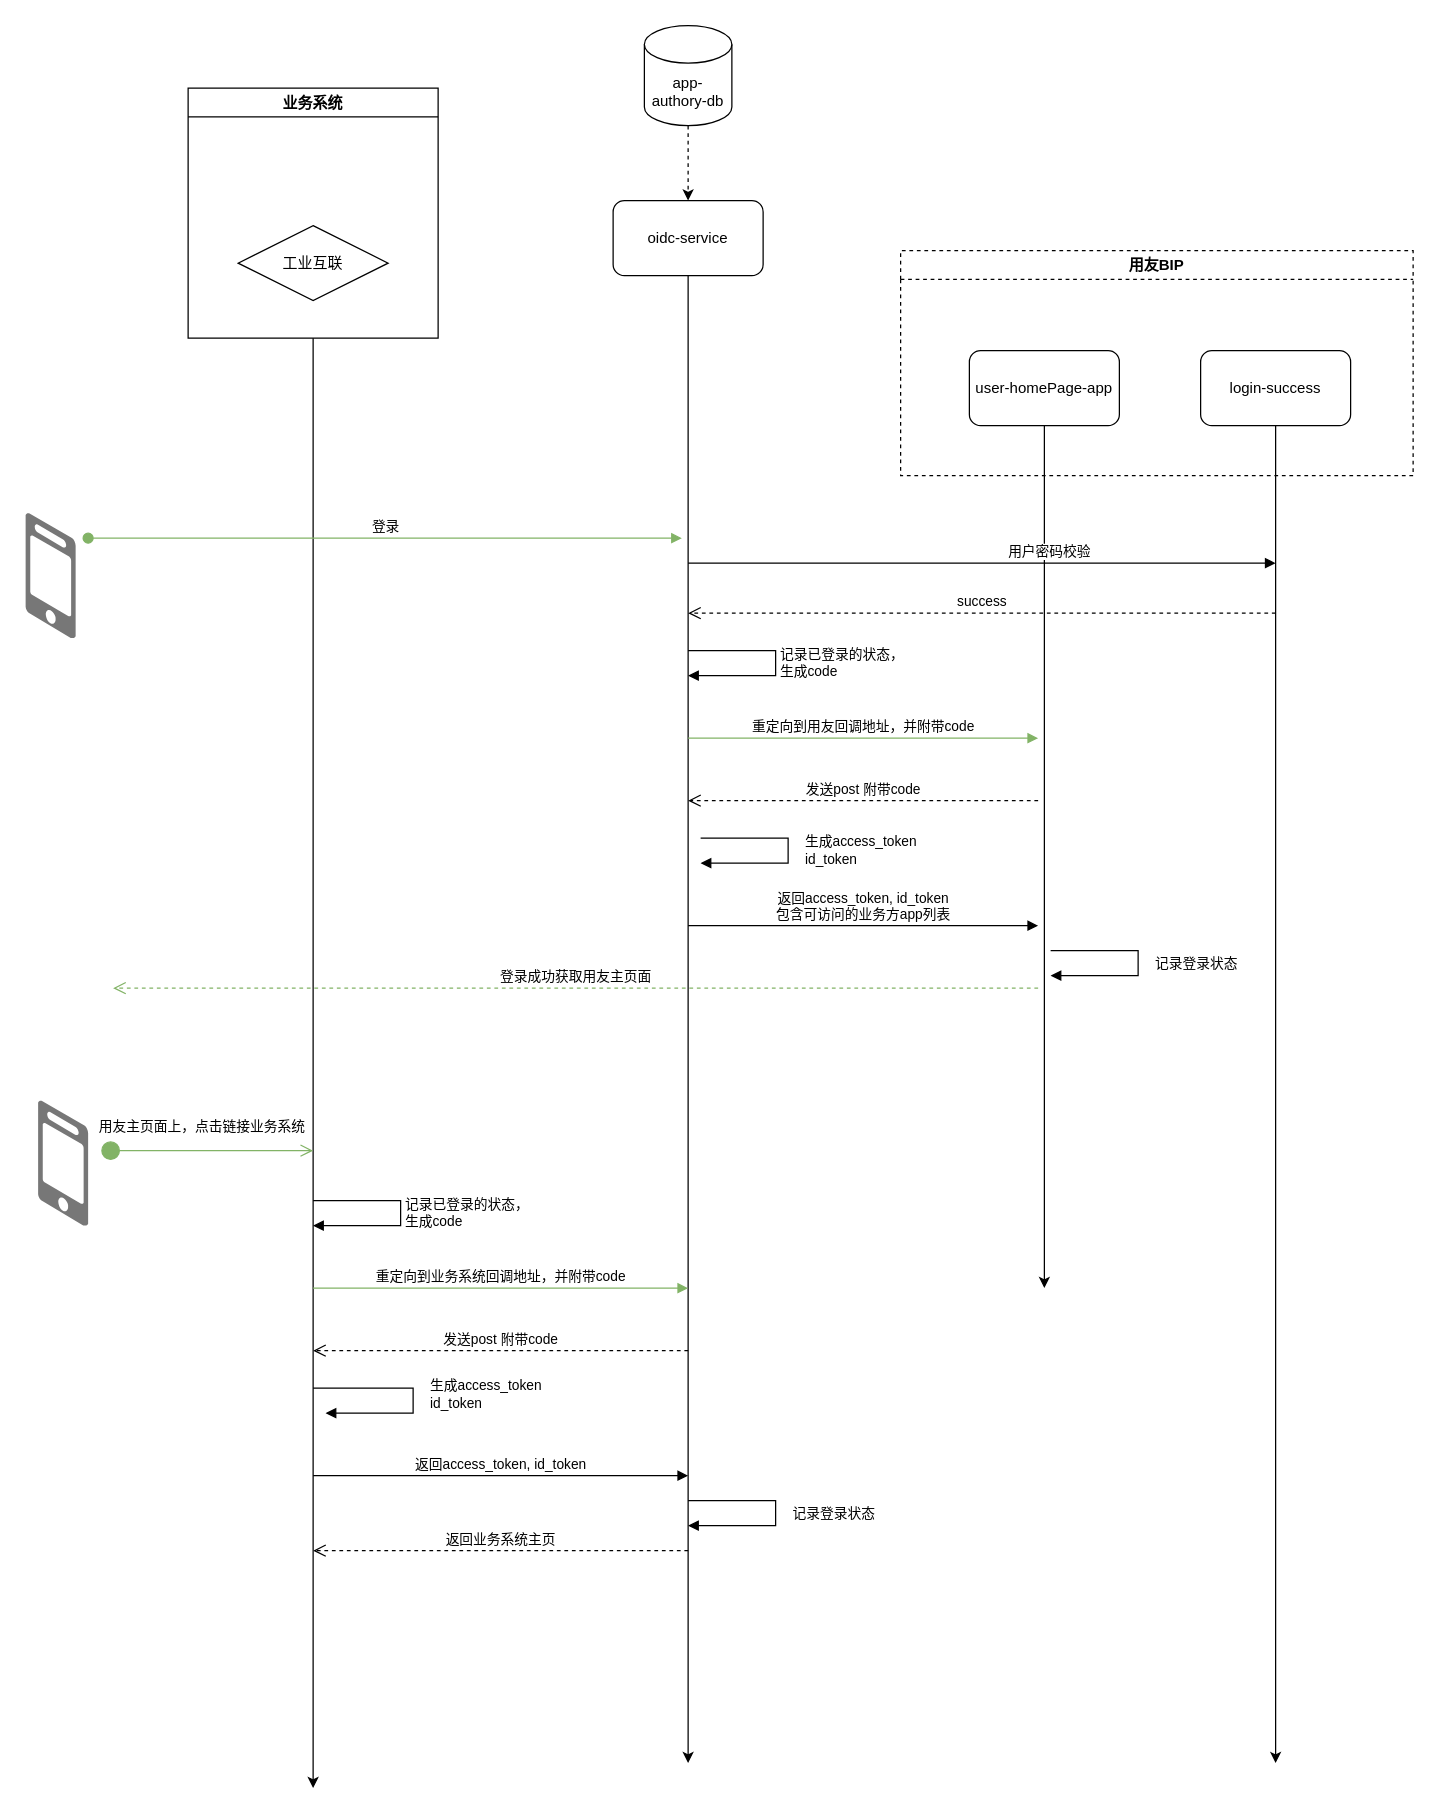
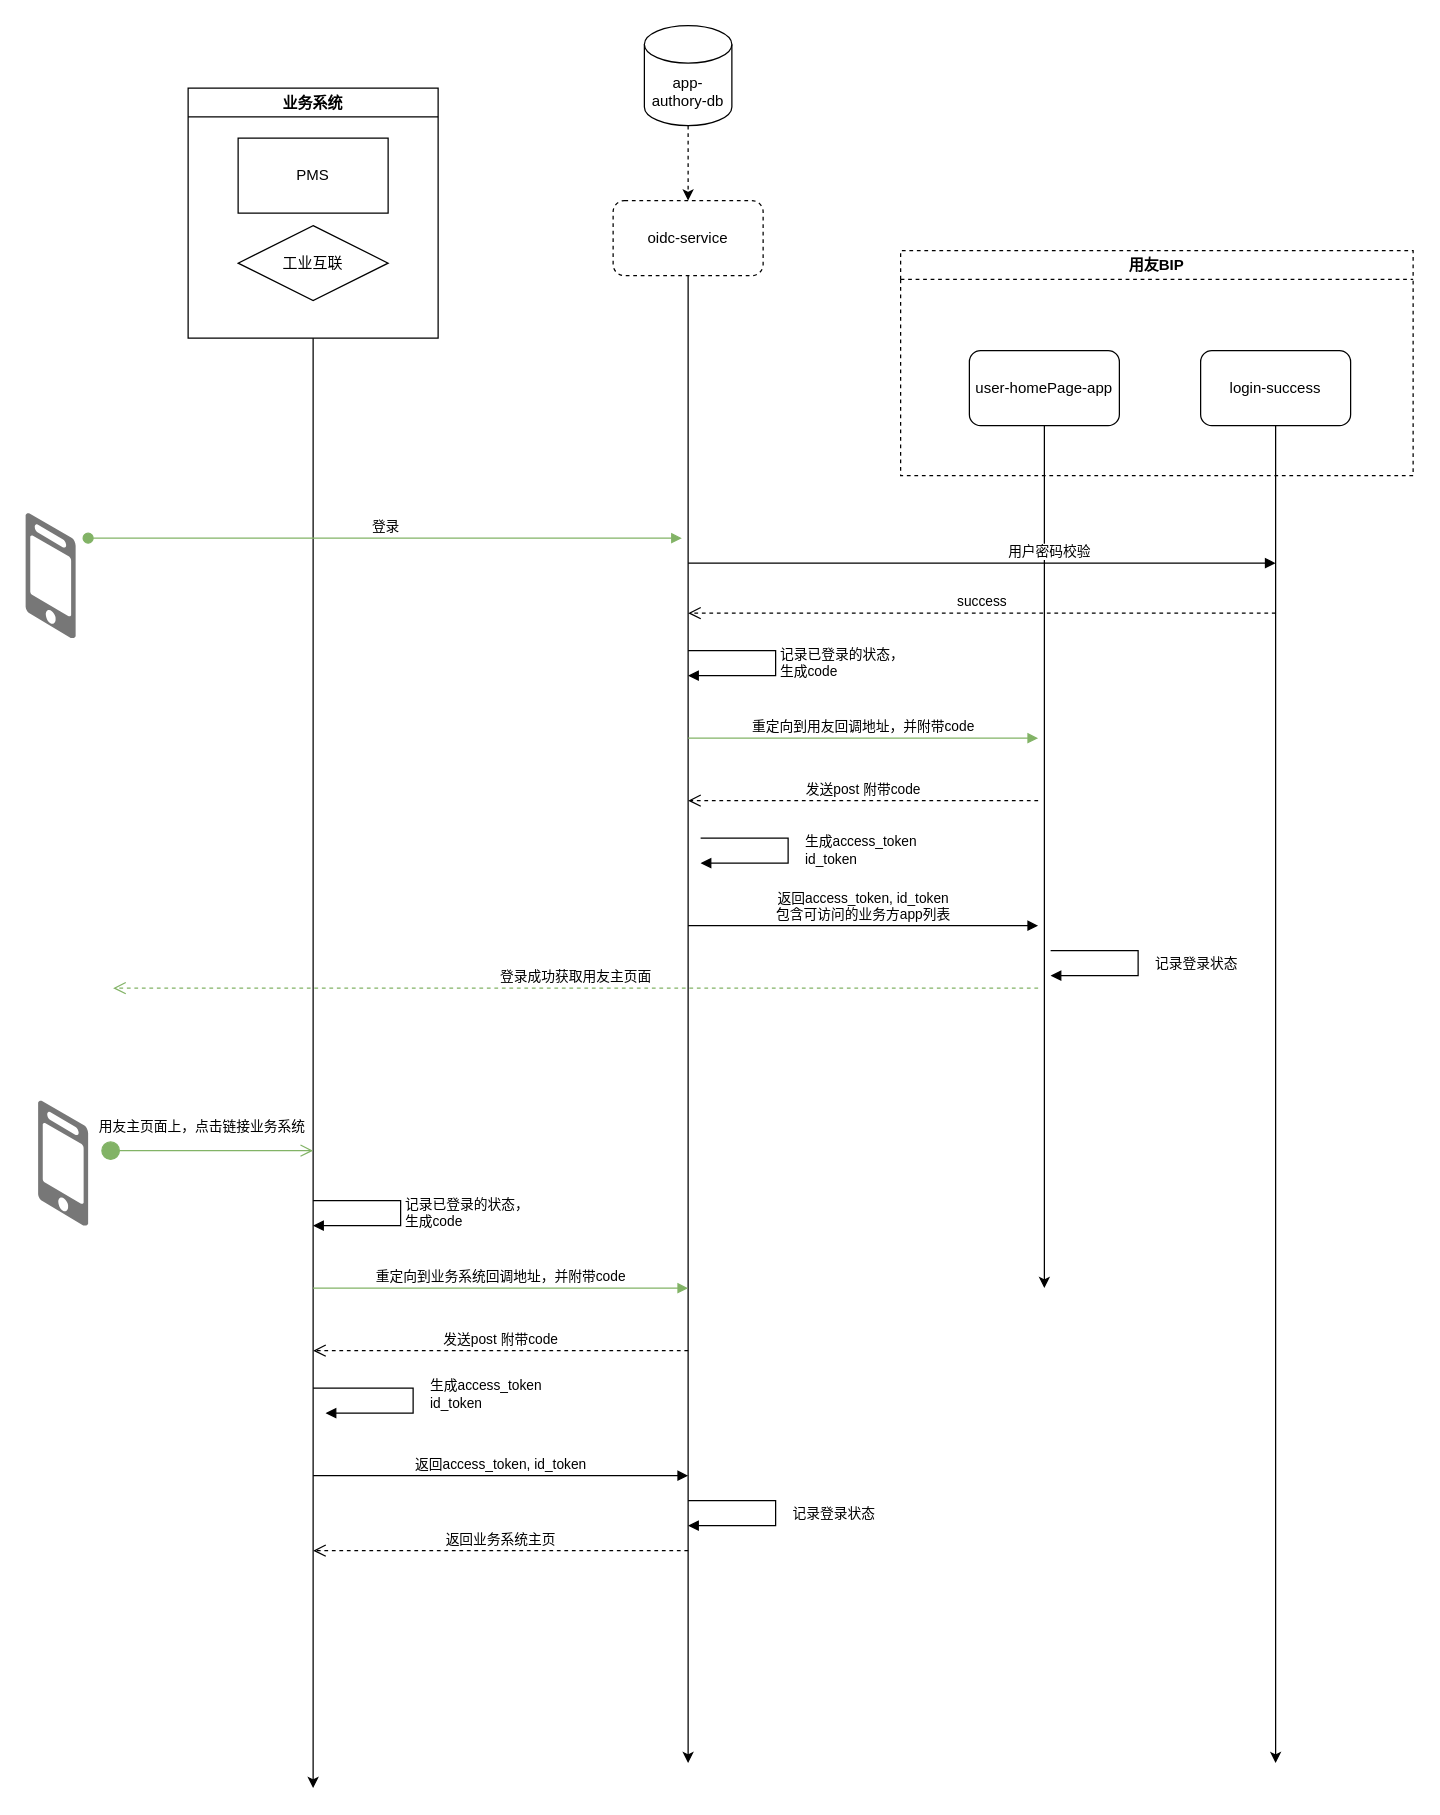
node "PMS": added
node "oidc-service": style solid -> dashed
